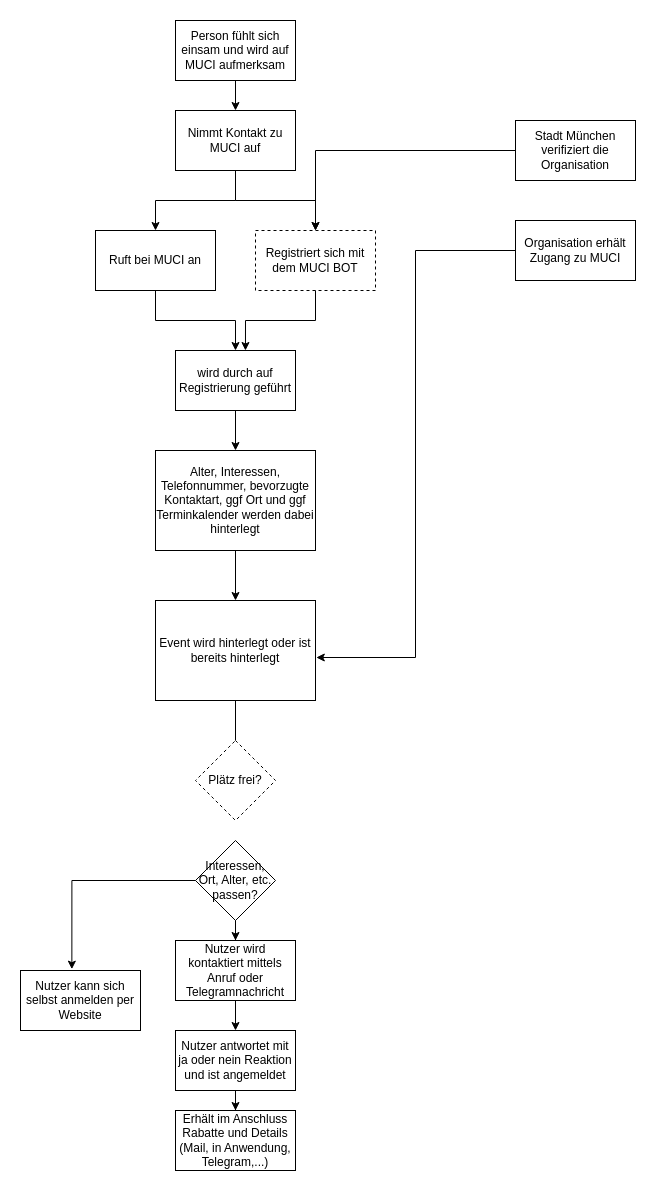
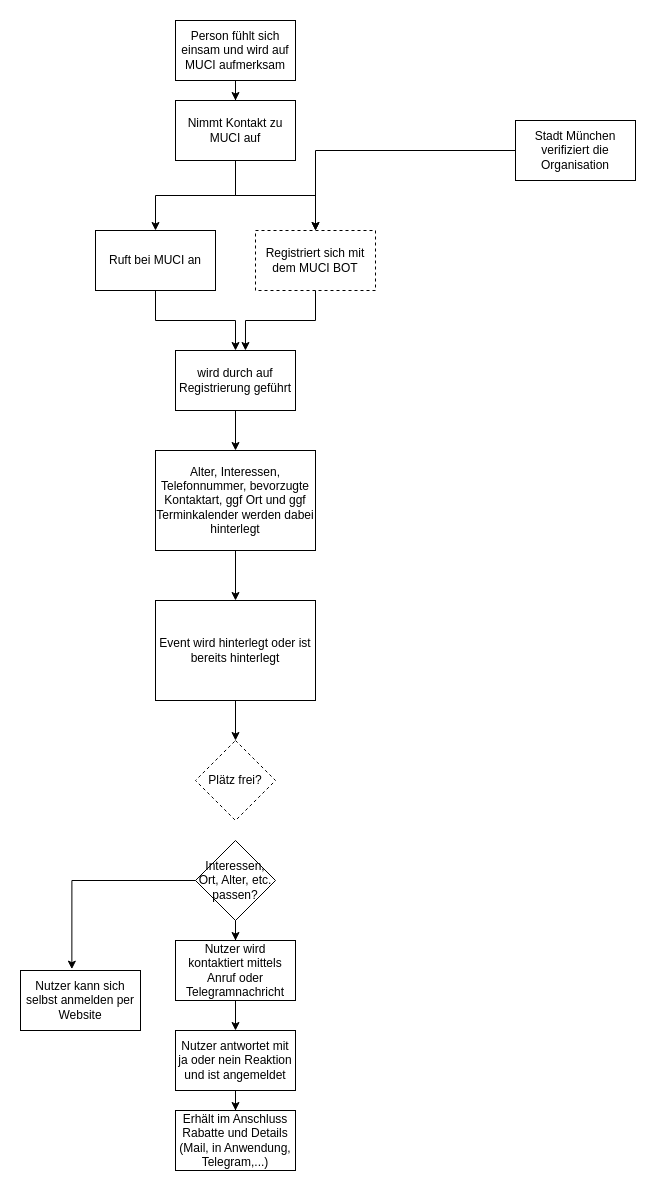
node "Nimmt Kontakt zu MUCI auf": moved (236, 141) -> (236, 131)
node "Organisation erhält Zugang zu MUCI": removed
edge "Organisation erhält Zugang zu MUCI" -> "Event wird hinterlegt oder ist bereits hinterlegt": removed
edge "Event wird hinterlegt oder ist bereits hinterlegt" -- "Plätz frei?": arrowhead none -> classic
